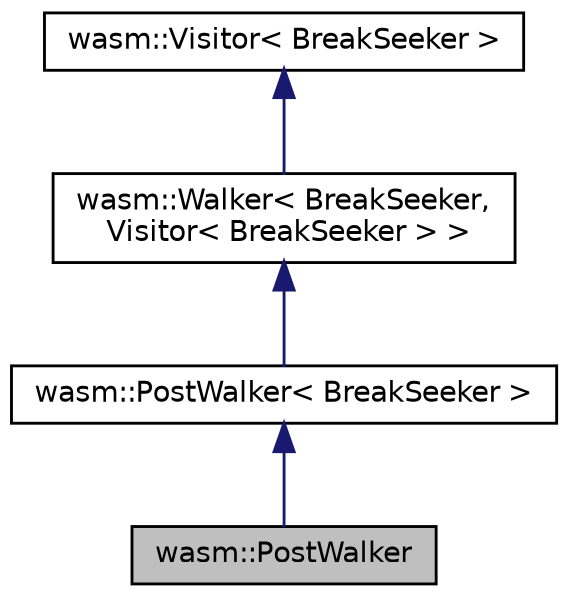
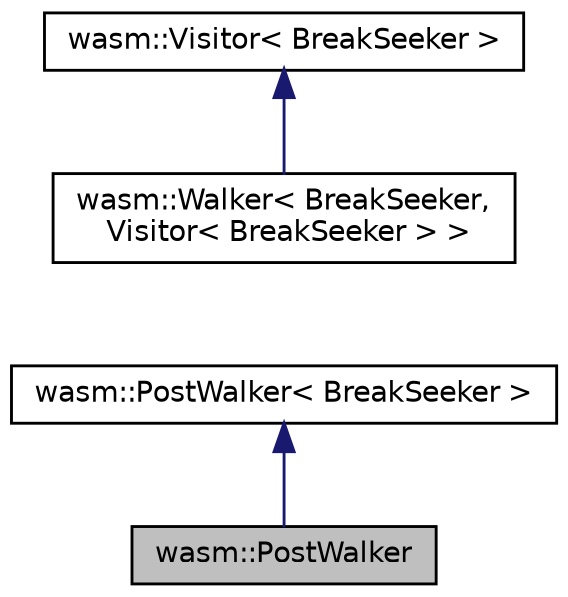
edge "wasm::PostWalker< BreakSeeker >" -> "wasm::Walker< BreakSeeker, Visitor< BreakSeeker > >": removed
